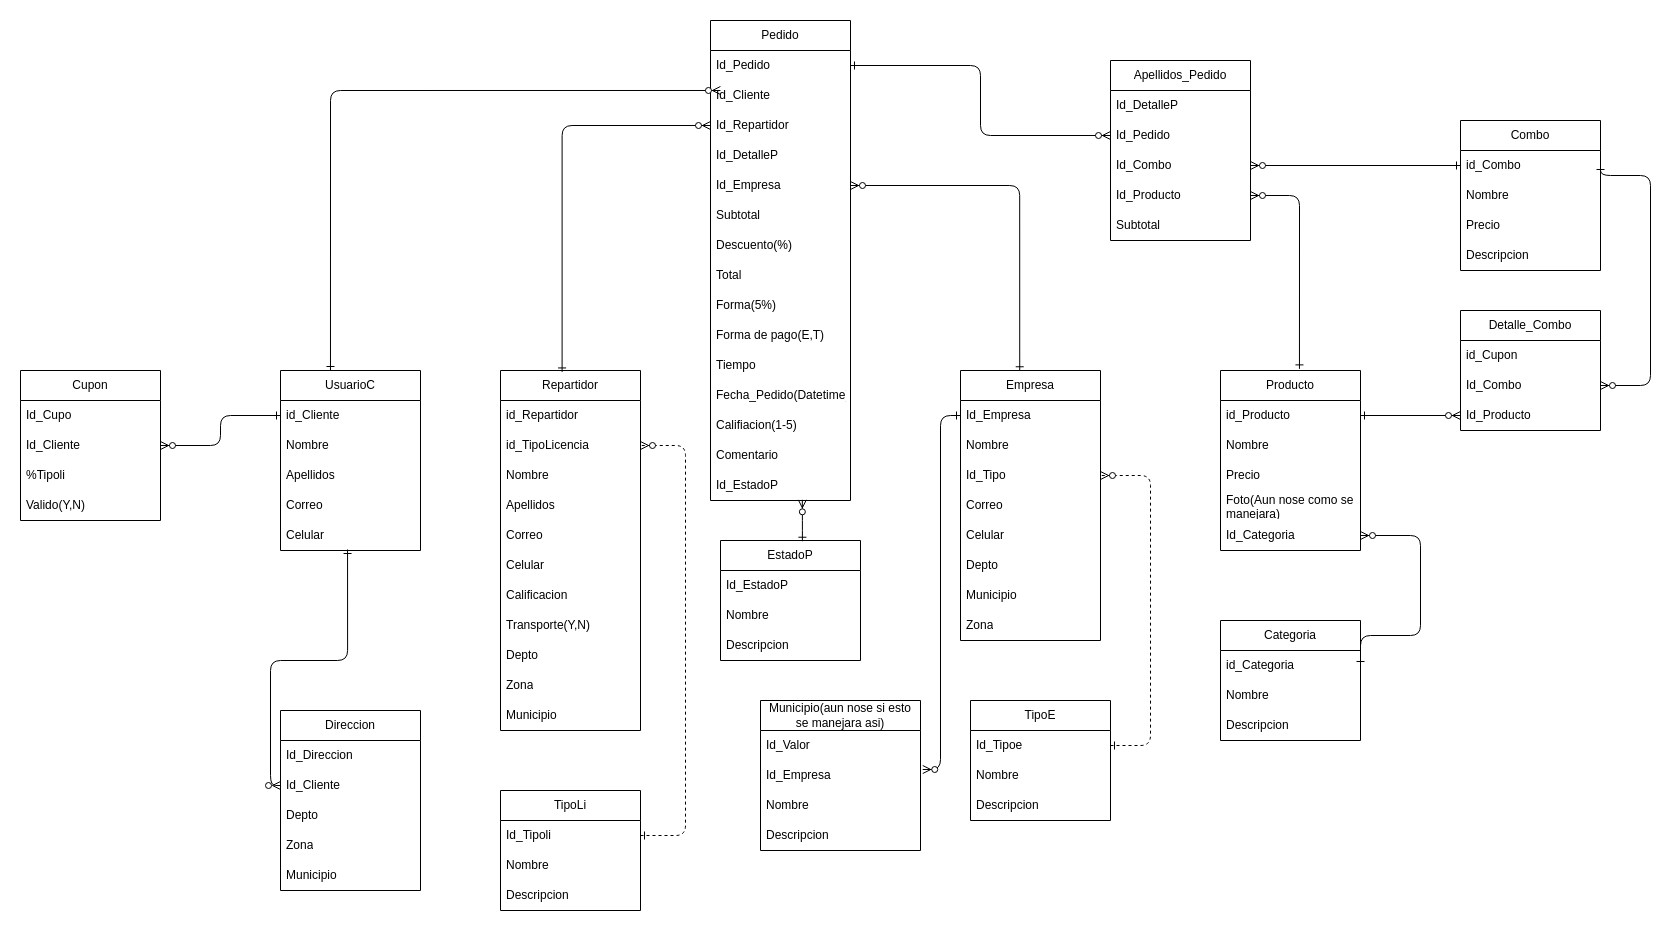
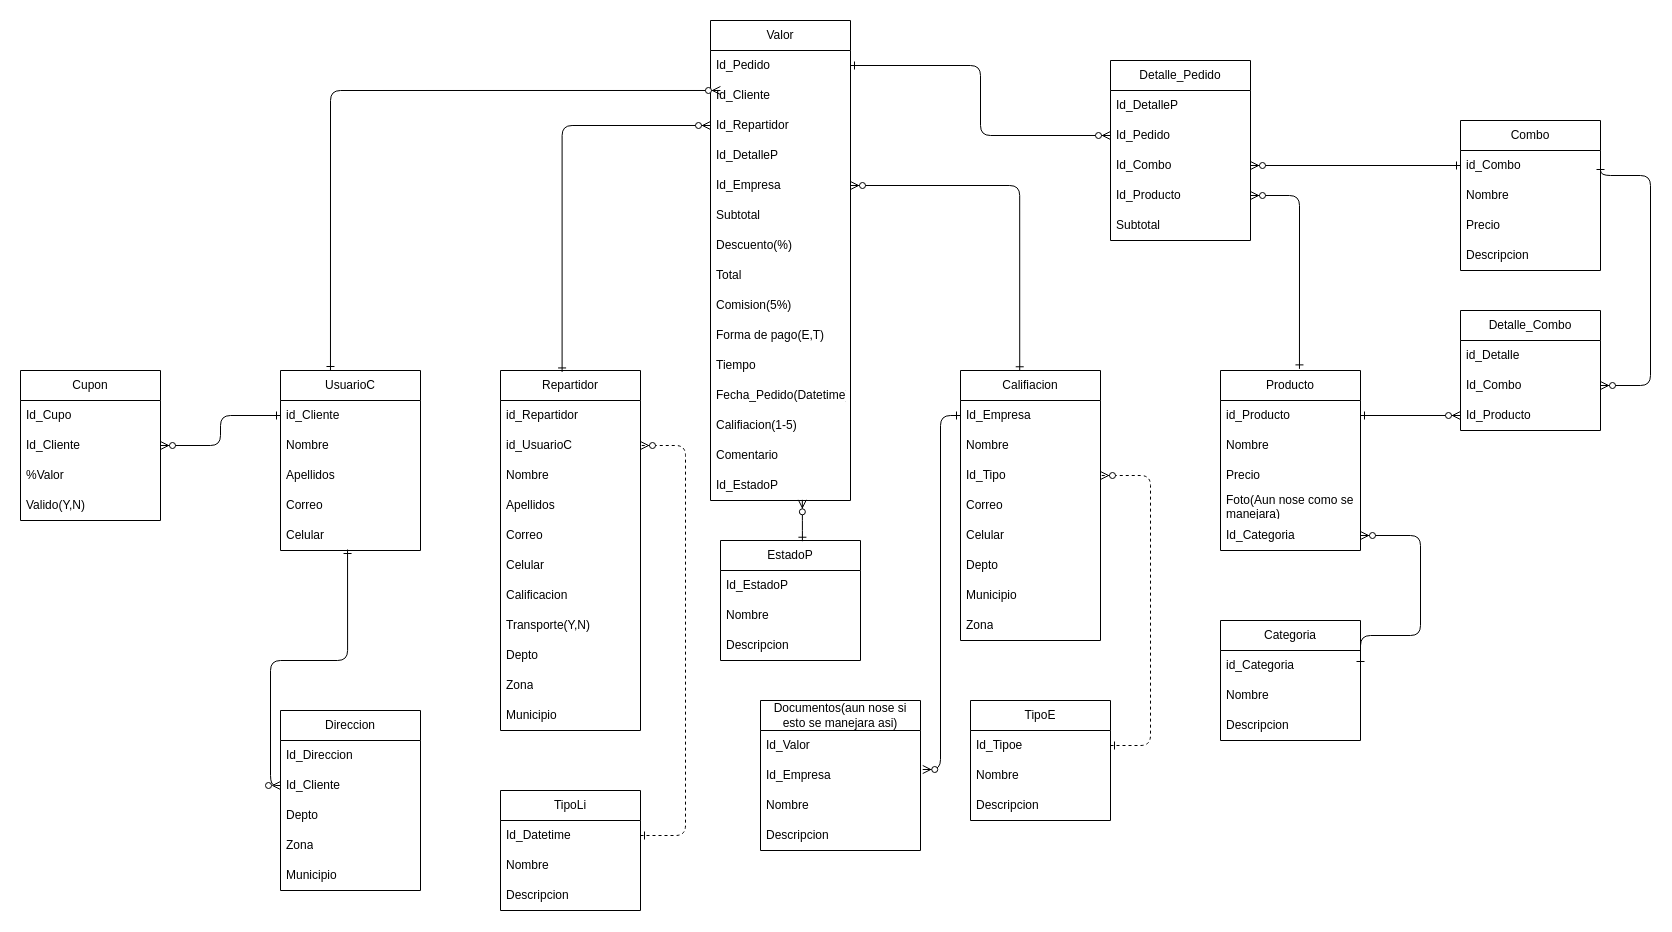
node "Pedido": label "Pedido" -> "Valor"
node "Apellidos_Pedido": label "Apellidos_Pedido" -> "Detalle_Pedido"
node "Forma(5%)": label "Forma(5%)" -> "Comision(5%)"
node "id_Cupon": label "id_Cupon" -> "id_Detalle"
node "Empresa": label "Empresa" -> "Califiacion"
node "id_TipoLicencia": label "id_TipoLicencia" -> "id_UsuarioC"
node "%Tipoli": label "%Tipoli" -> "%Valor"
node "Municipio(aun nose si esto se manejara asi)": label "Municipio(aun nose si esto se manejara asi)" -> "Documentos(aun nose si esto se manejara asi)"
node "Id_Tipoli": label "Id_Tipoli" -> "Id_Datetime"
